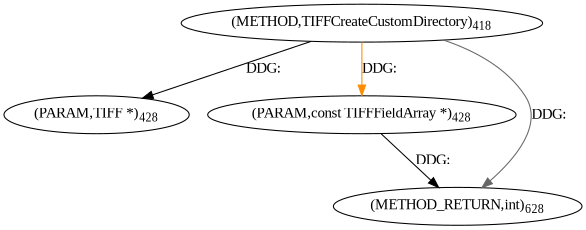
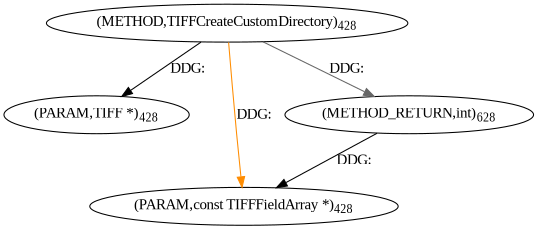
node "(METHOD,TIFFCreateCustomDirectory)": text "418" -> "428"
edge "(PARAM,const TIFFFieldArray *)" -> "(METHOD_RETURN,int)": reversed
